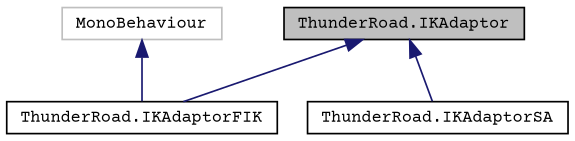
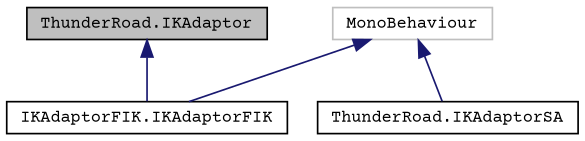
edge "ThunderRoad.IKAdaptorSA" -> "ThunderRoad.IKAdaptor": now "ThunderRoad.IKAdaptorSA" -> "MonoBehaviour"
node "ThunderRoad.IKAdaptorFIK": label "ThunderRoad.IKAdaptorFIK" -> "IKAdaptorFIK.IKAdaptorFIK"
